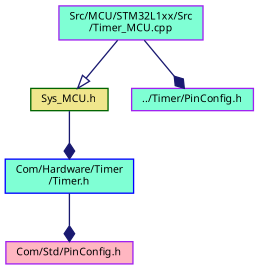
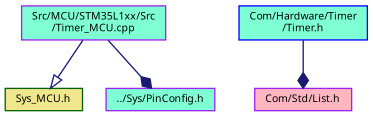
node "Src/MCU/STM32L1xx/Src /Timer_MCU.cpp": label "Src/MCU/STM32L1xx/Src /Timer_MCU.cpp" -> "Src/MCU/STM35L1xx/Src /Timer_MCU.cpp"
node "../Timer/PinConfig.h": label "../Timer/PinConfig.h" -> "../Sys/PinConfig.h"
edge "Sys_MCU.h" -> "Com/Hardware/Timer /Timer.h": removed
node "Com/Std/PinConfig.h": label "Com/Std/PinConfig.h" -> "Com/Std/List.h"
